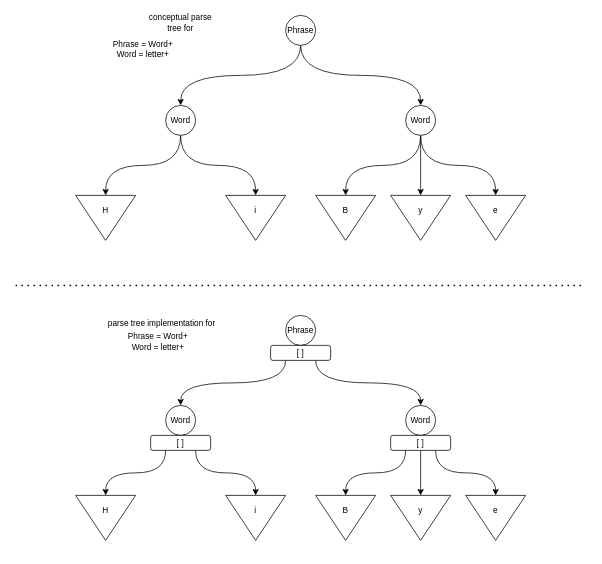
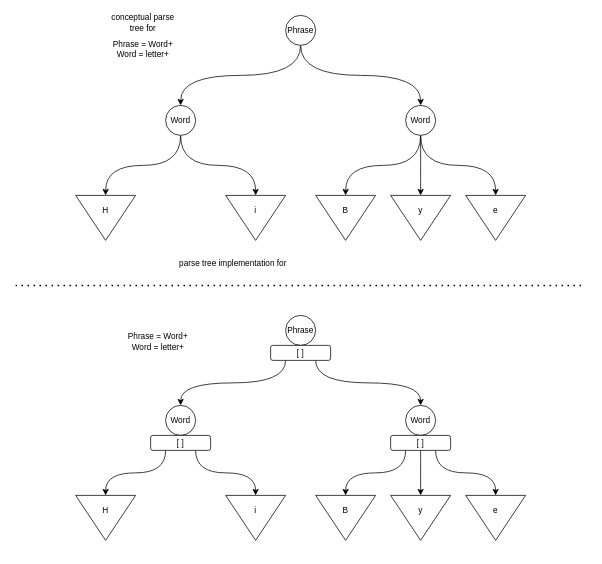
node "conceptual parse tree for": moved (180, 23) -> (143, 23)
node "parse tree implementation for": moved (162, 323) -> (233, 263)
